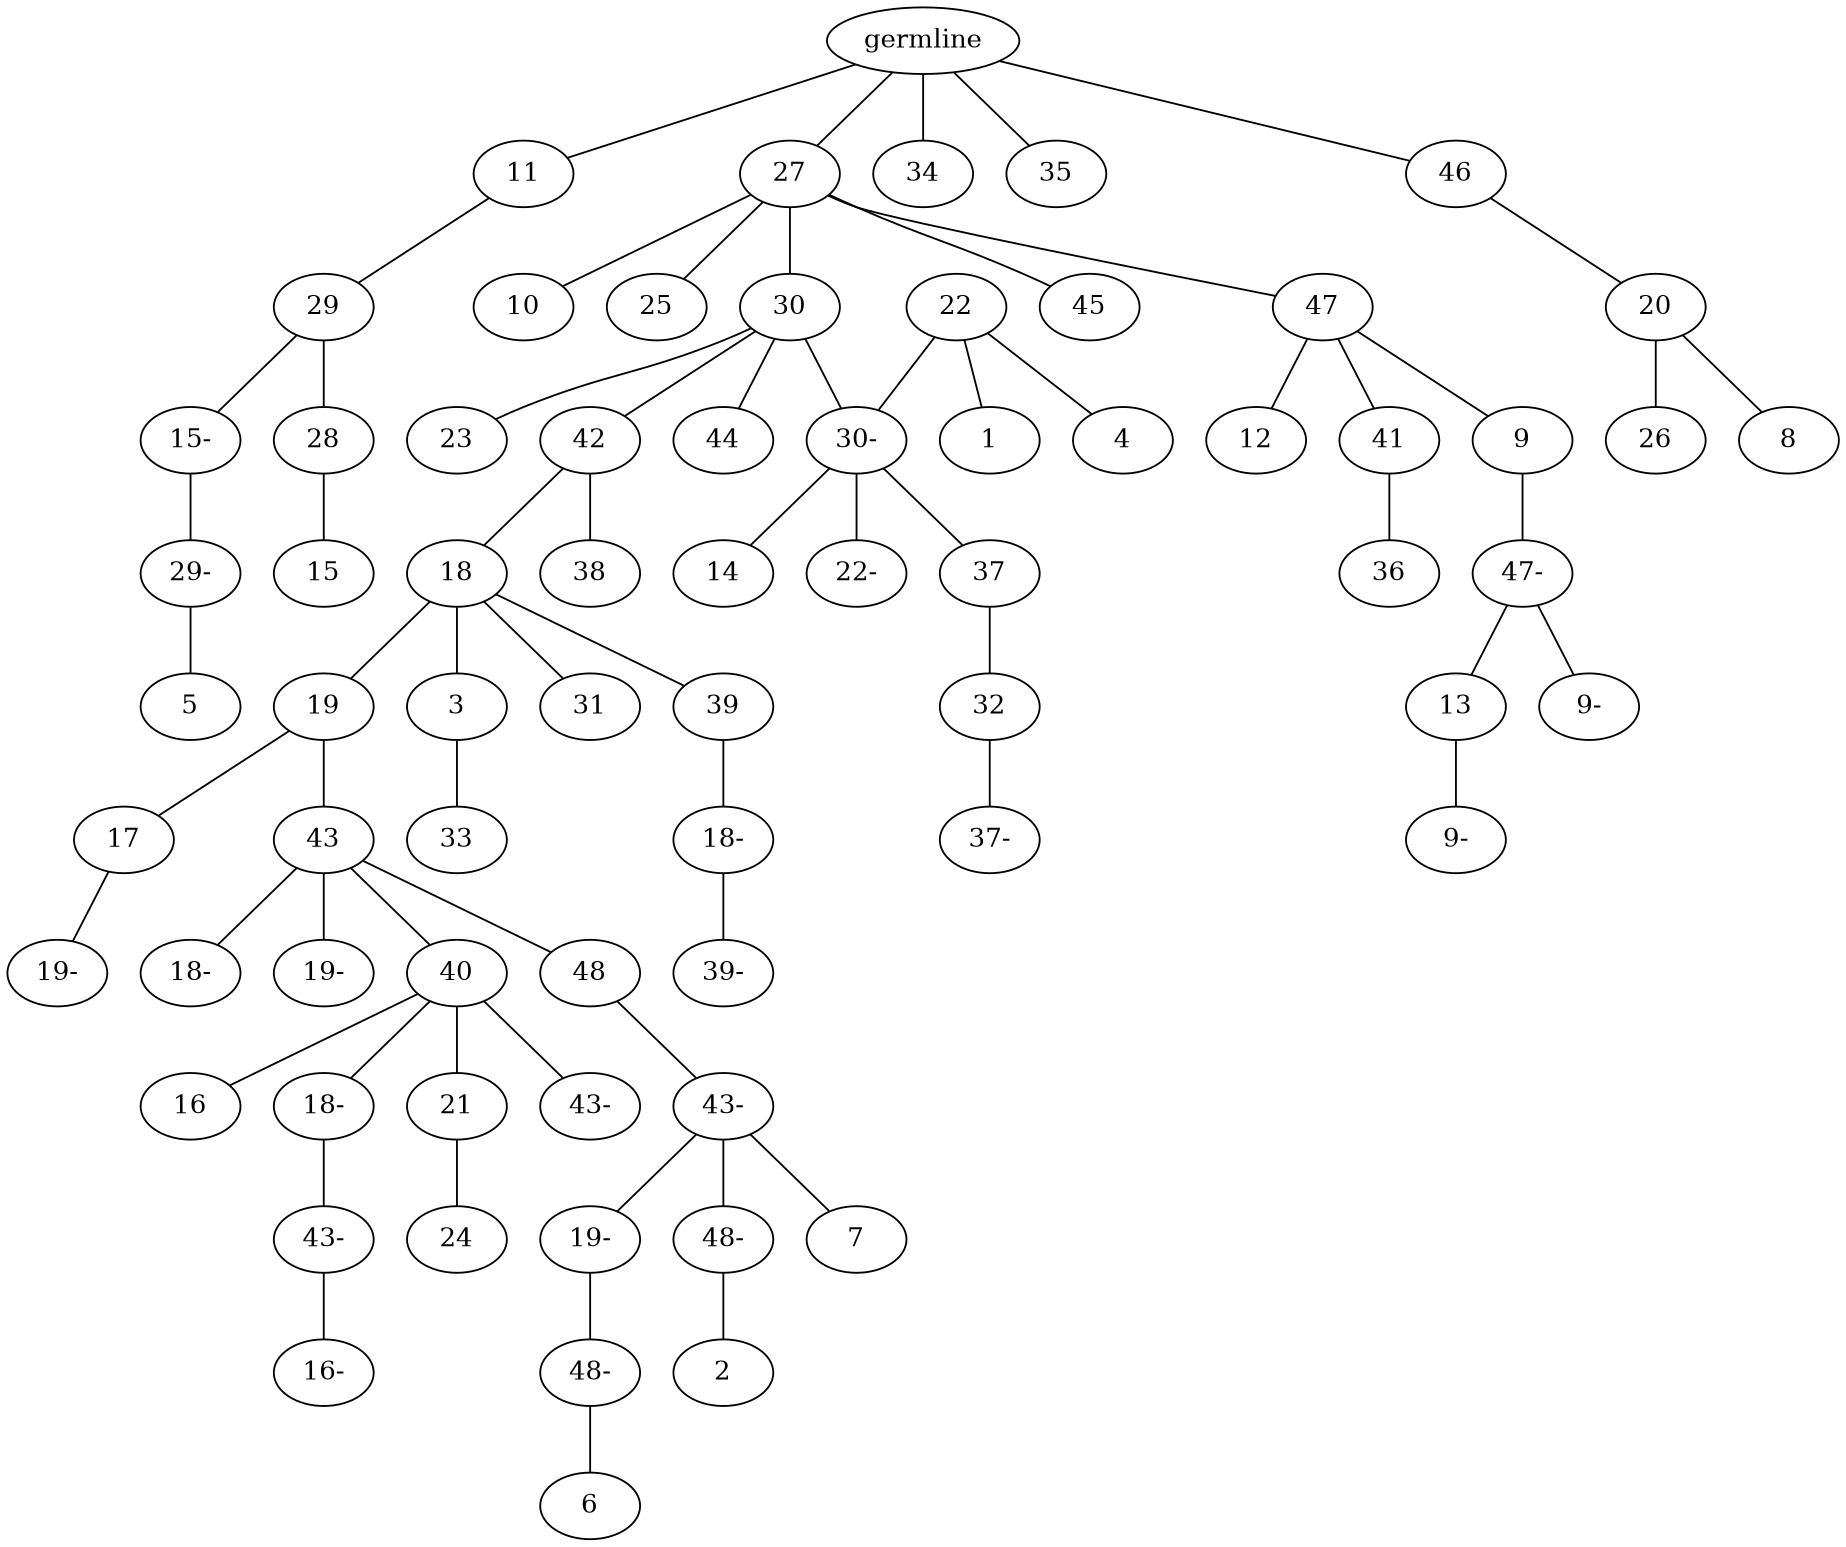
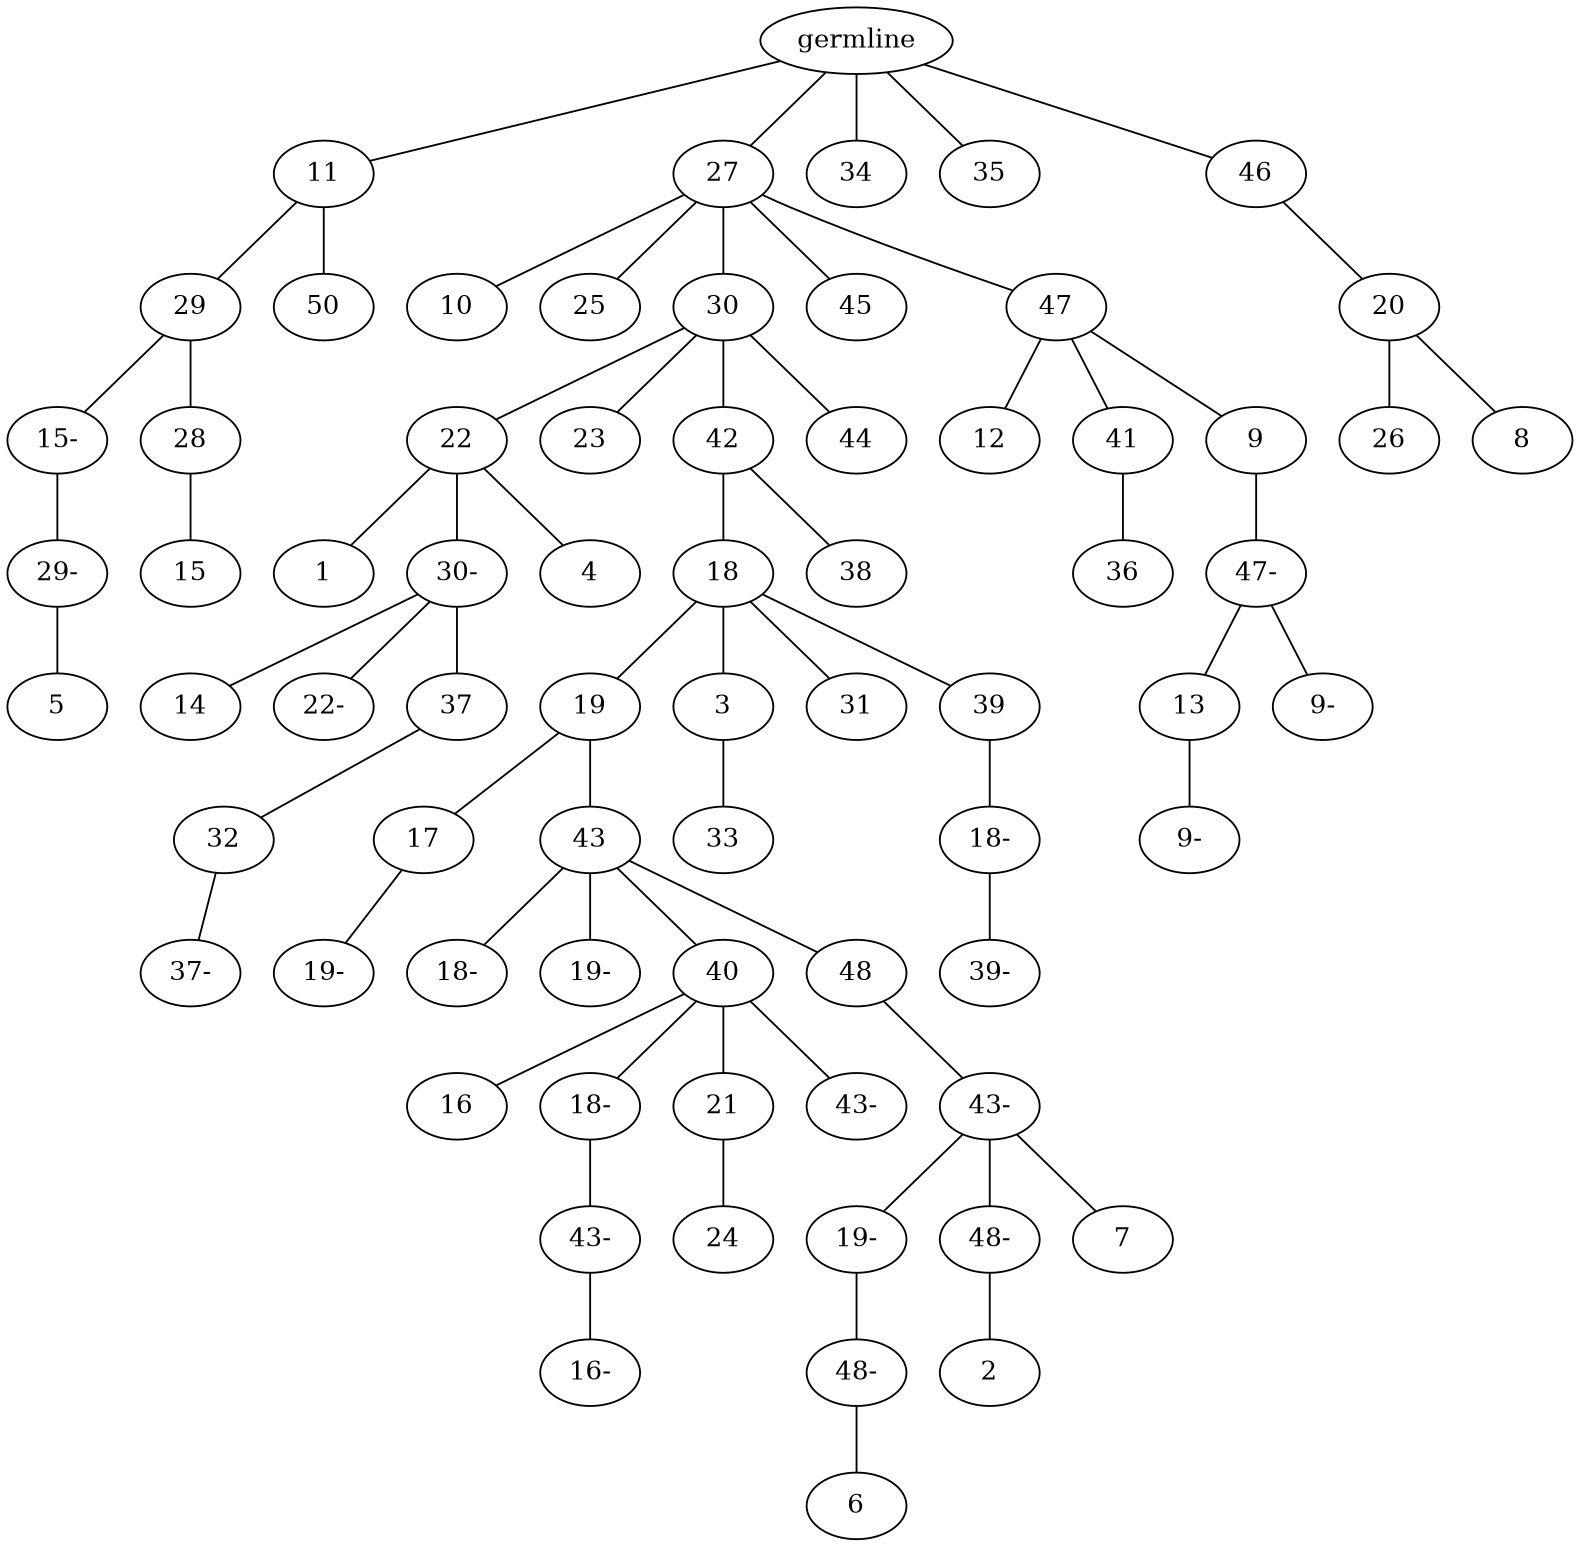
node "50": added
edge "30" -- "30-": now "30" -- "22"
